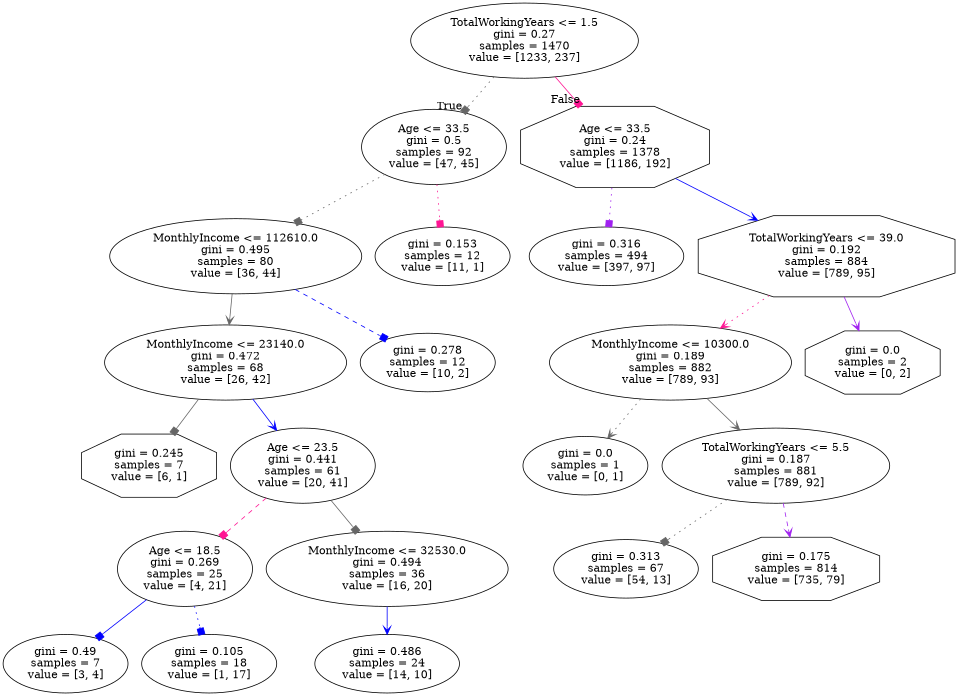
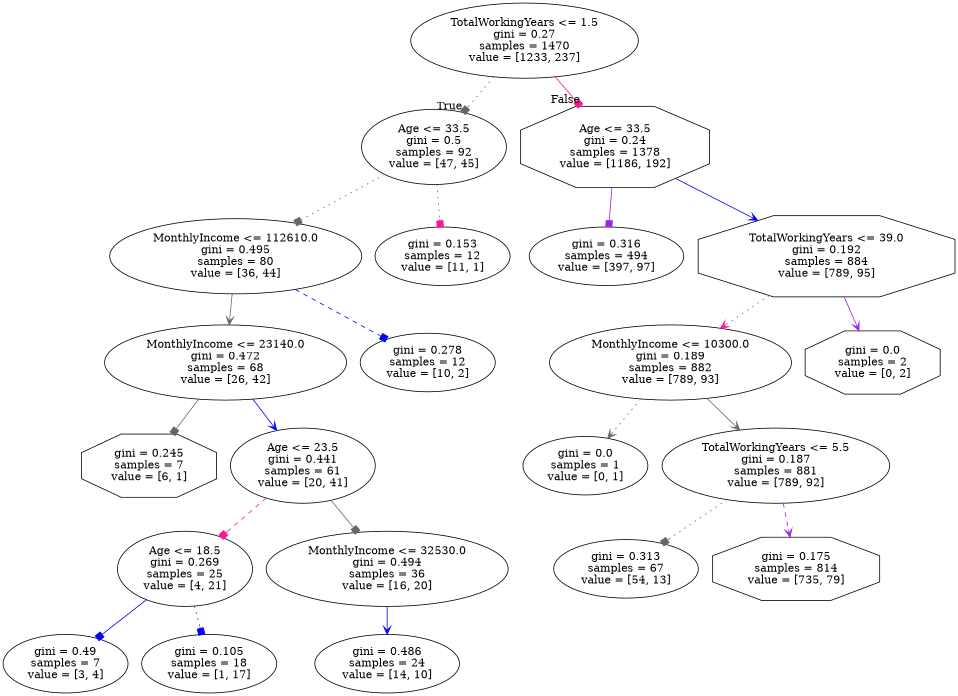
edge "Age <= 33.5 gini = 0.24 samples = 1378 value = [1186, 192]" -> "gini = 0.316 samples = 494 value = [397, 97]": style dotted -> solid
